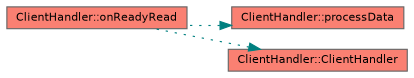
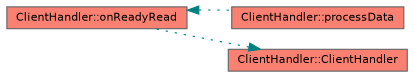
edge "ClientHandler::onReadyRead" -> "ClientHandler::processData": reversed
